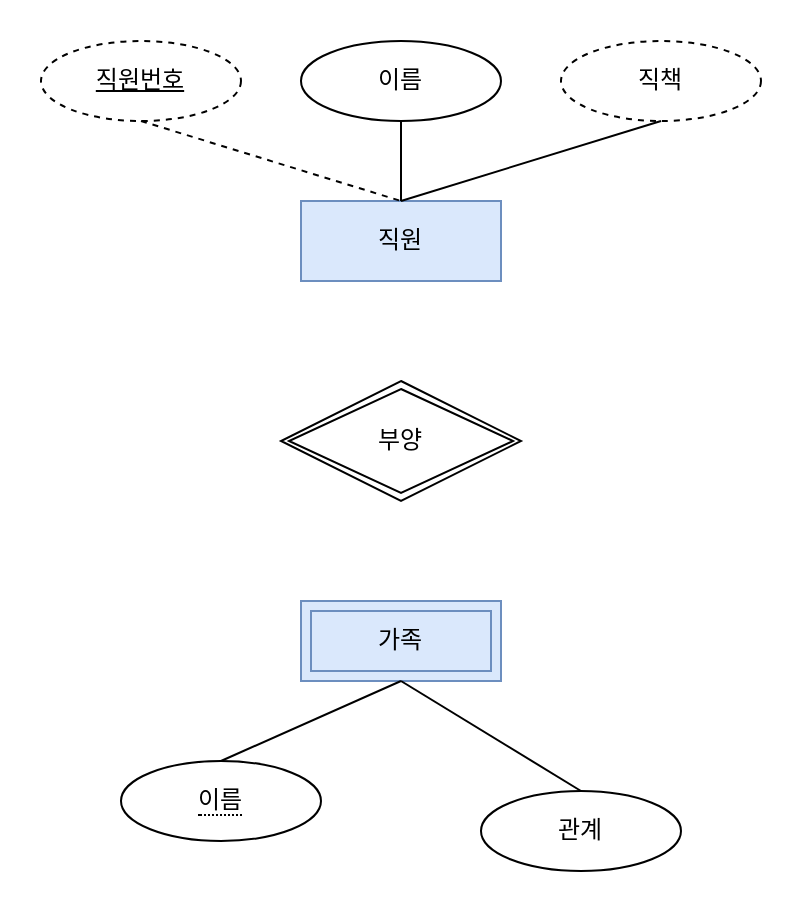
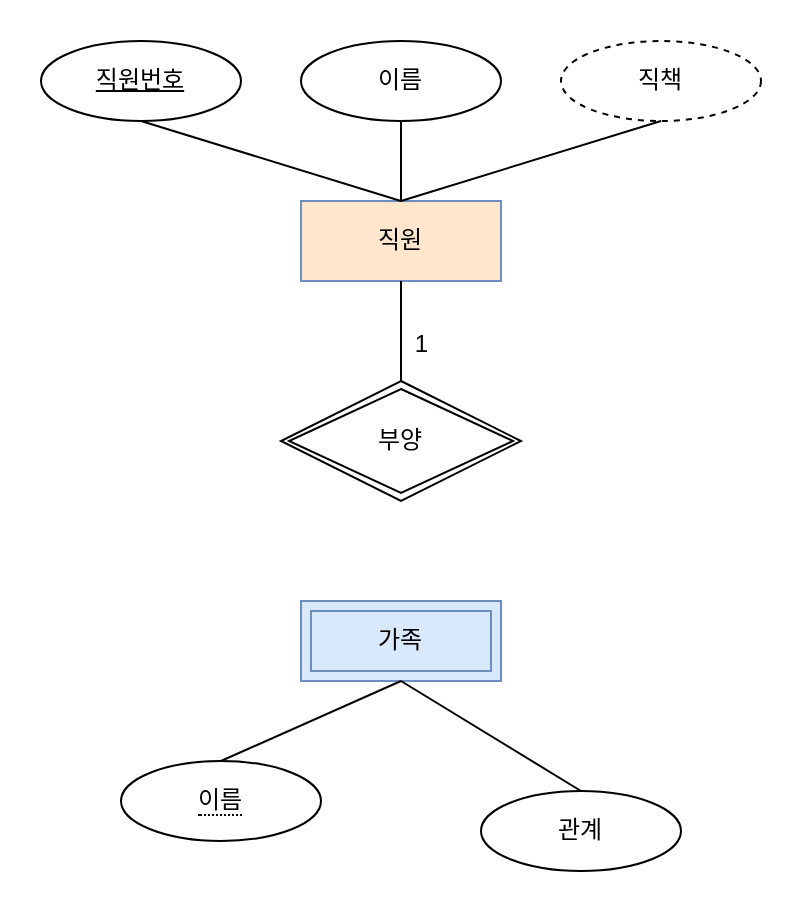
node "직원번호": style dashed -> solid
edge "직원번호" -- "직원": style dashed -> solid
node "직원": fillcolor #dae8fc -> #ffe6cc
edge "직원" -- "부양": added, label "1"
